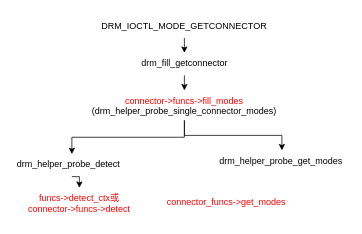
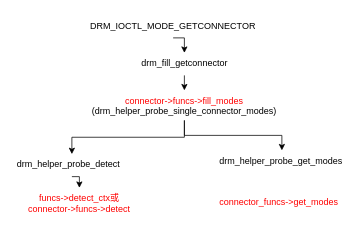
node "DRM_IOCTL_MODE_GETCONNECTOR": moved (184, 27) -> (173, 27)
node "connector_funcs->get_modes": moved (229, 203) -> (282, 203)
